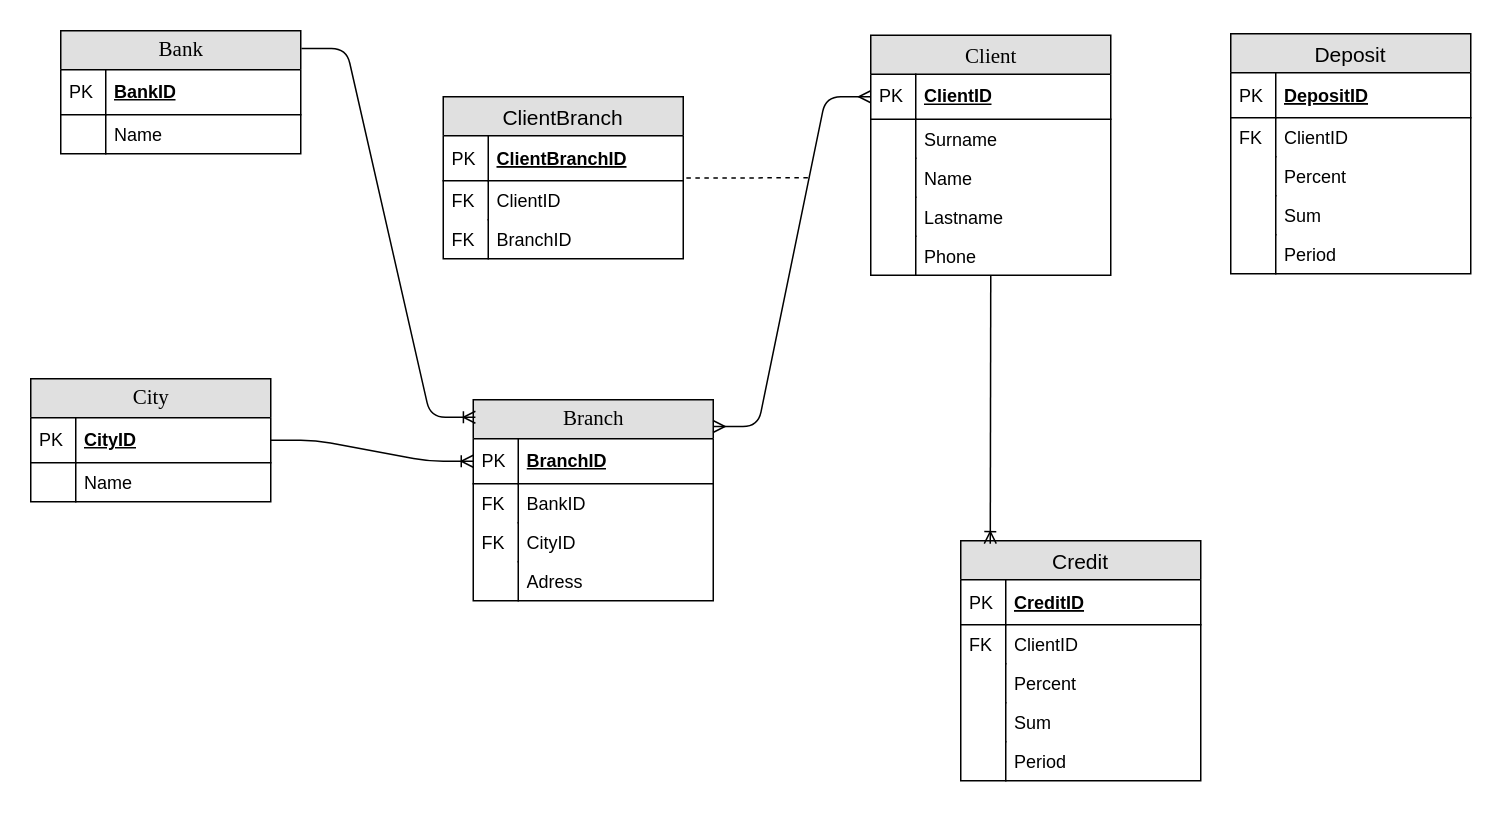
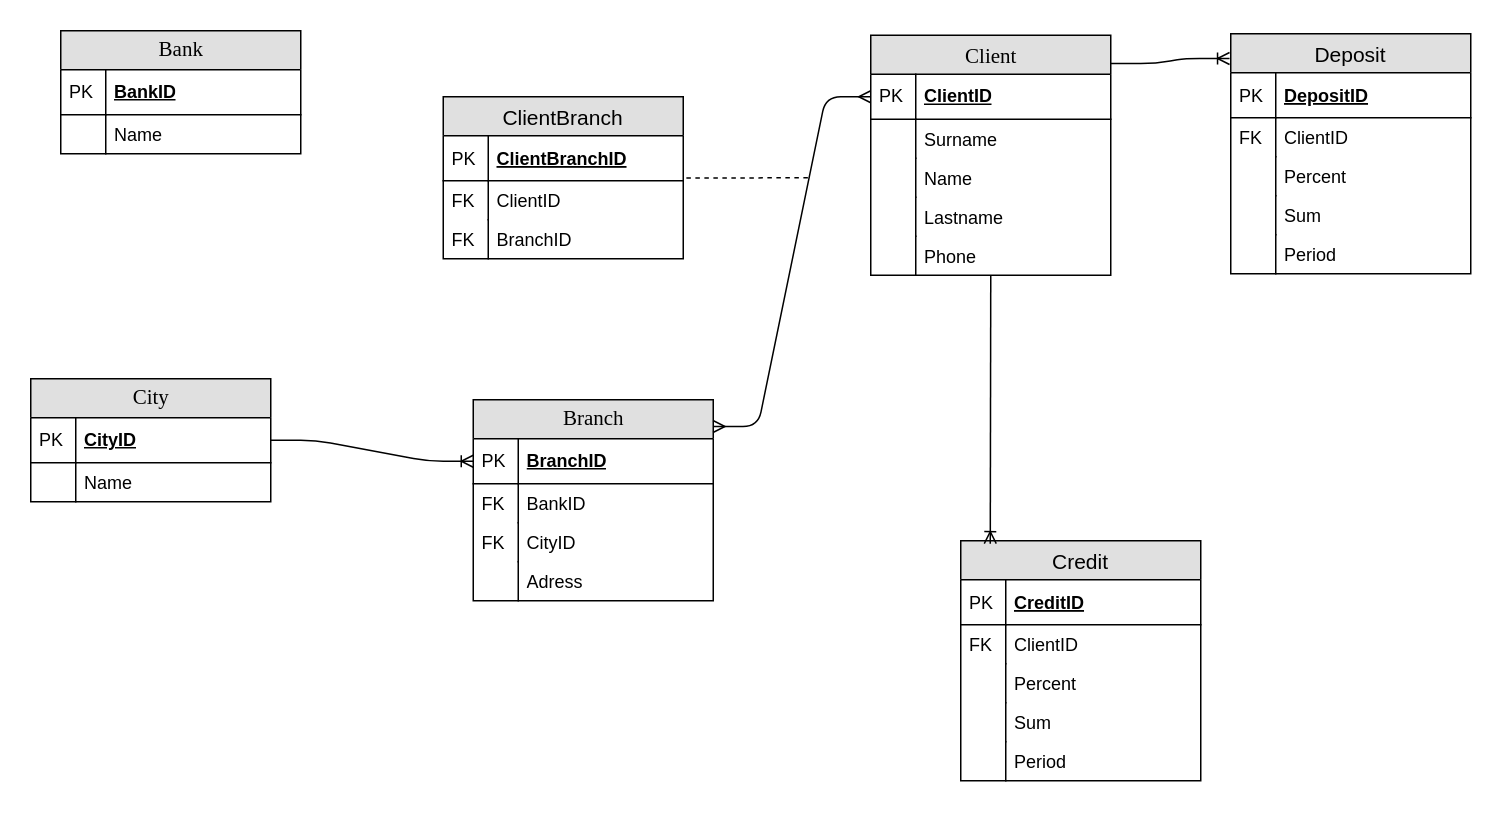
edge "Client" -> "Deposit": added
edge "Bank" -> "Branch": removed
